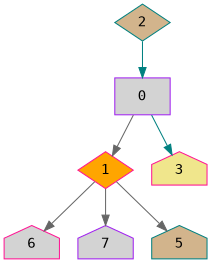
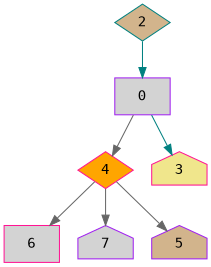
node "1": label "1" -> "4"
node "6": shape house -> box
node "5": color teal -> purple
